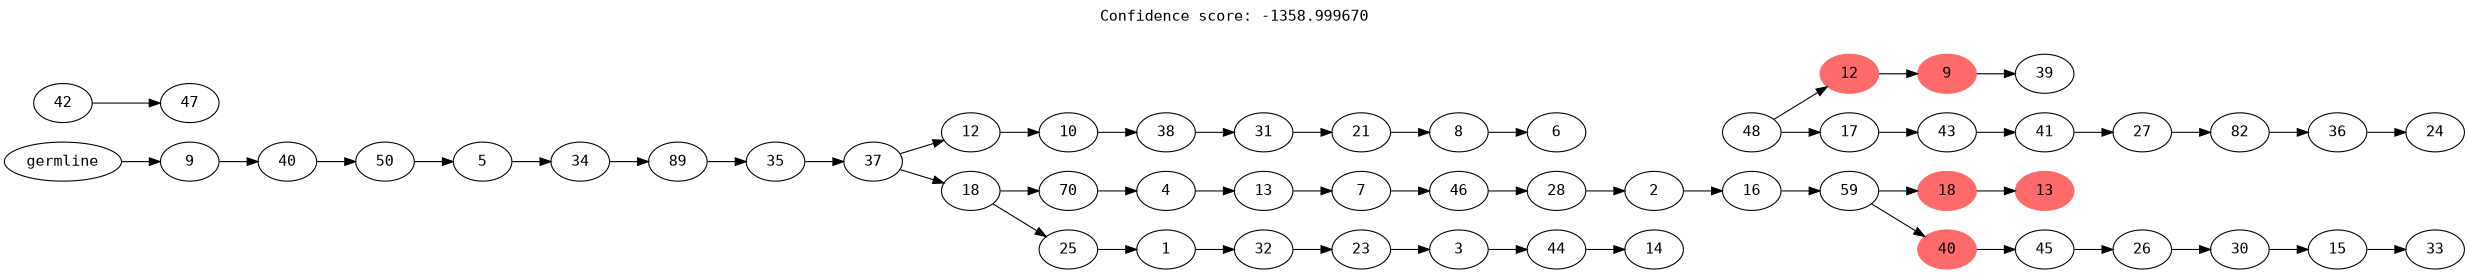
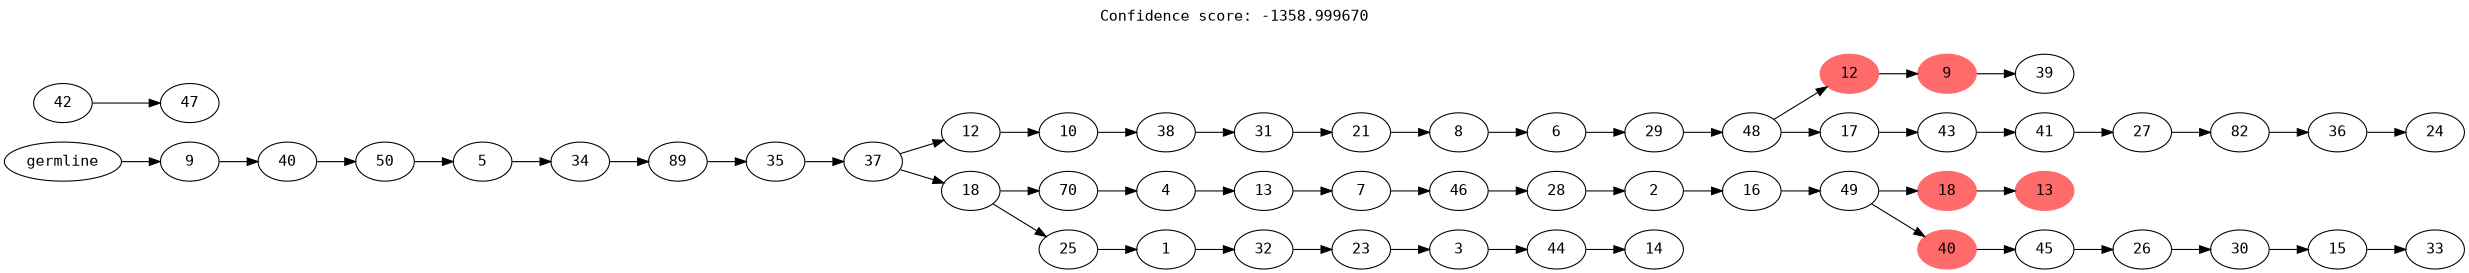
node "29": added
node "59": label "59" -> "49"
